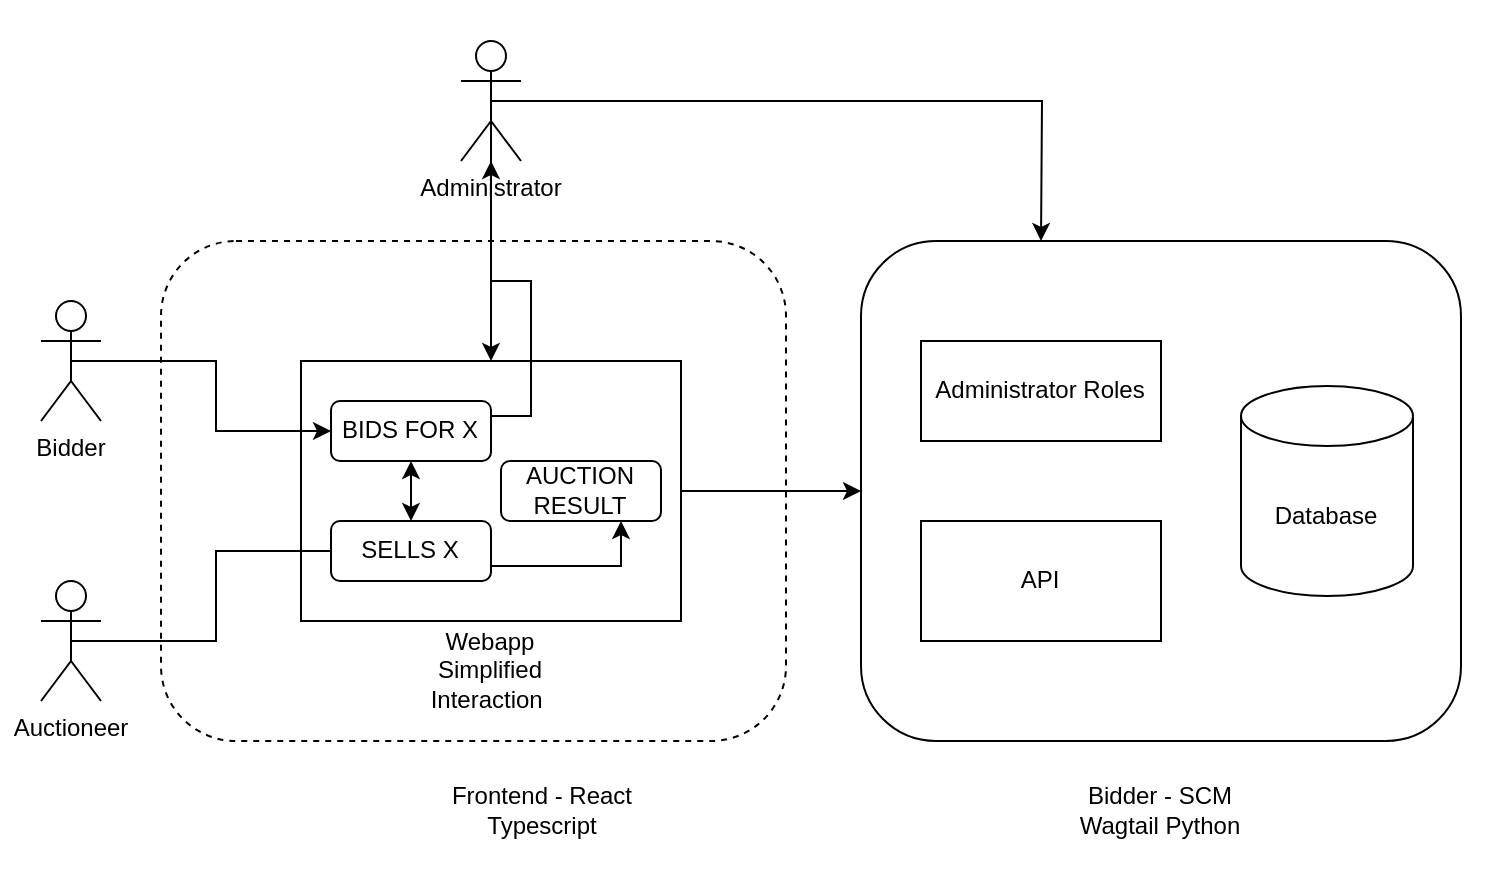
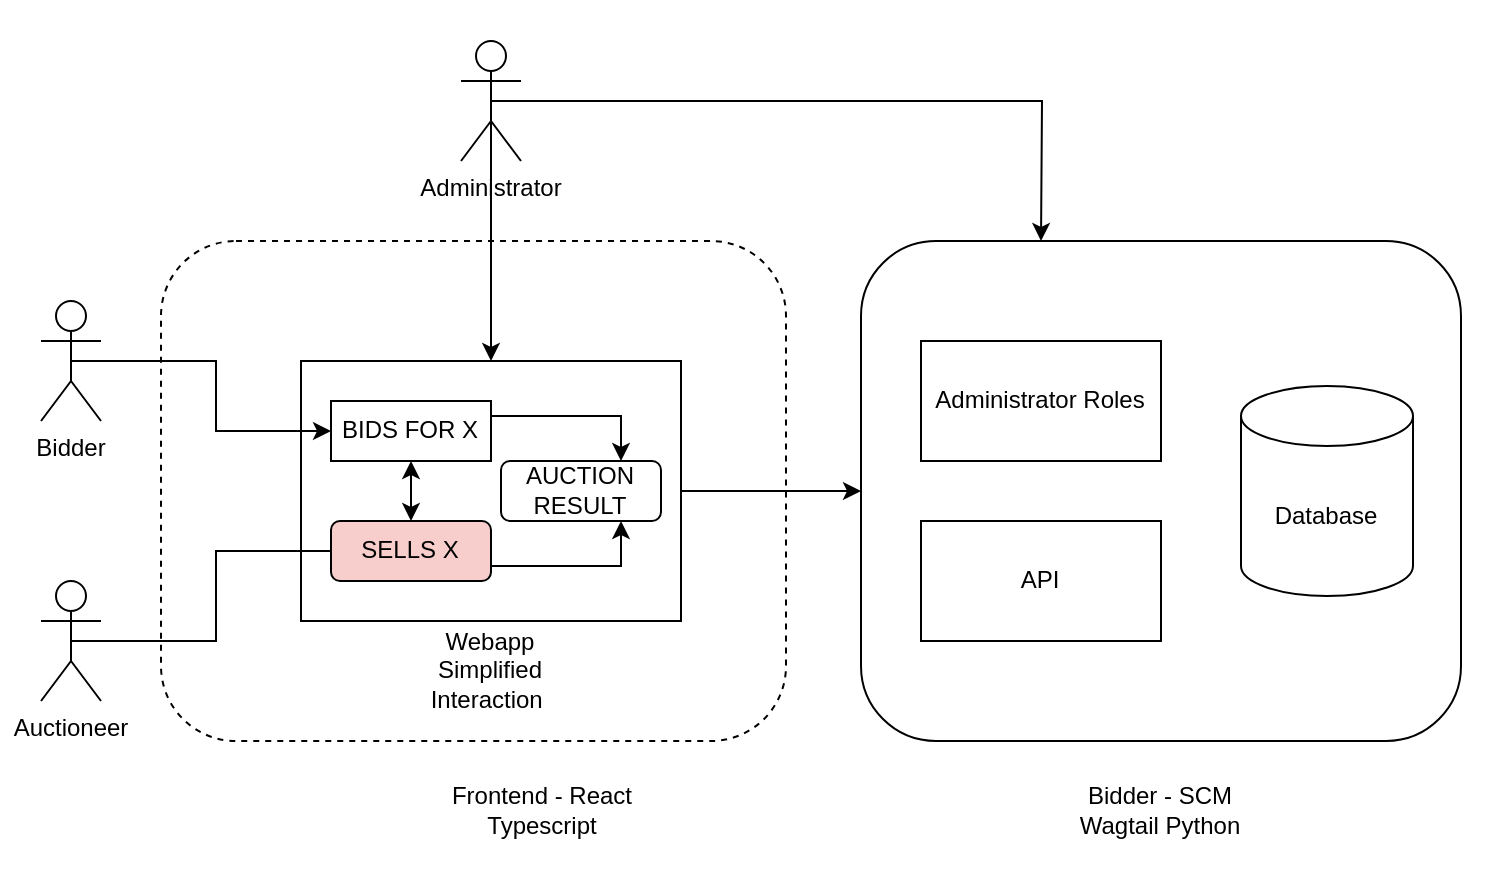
edge "BIDS FOR X" -> "Administrator": now "BIDS FOR X" -> "AUCTION RESULT"
node "Administrator Roles": size 240x100 -> 240x120
node "BIDS FOR X": shape rounded rectangle -> rectangle
node "SELLS X": fillcolor #ffffff -> #f8cecc
